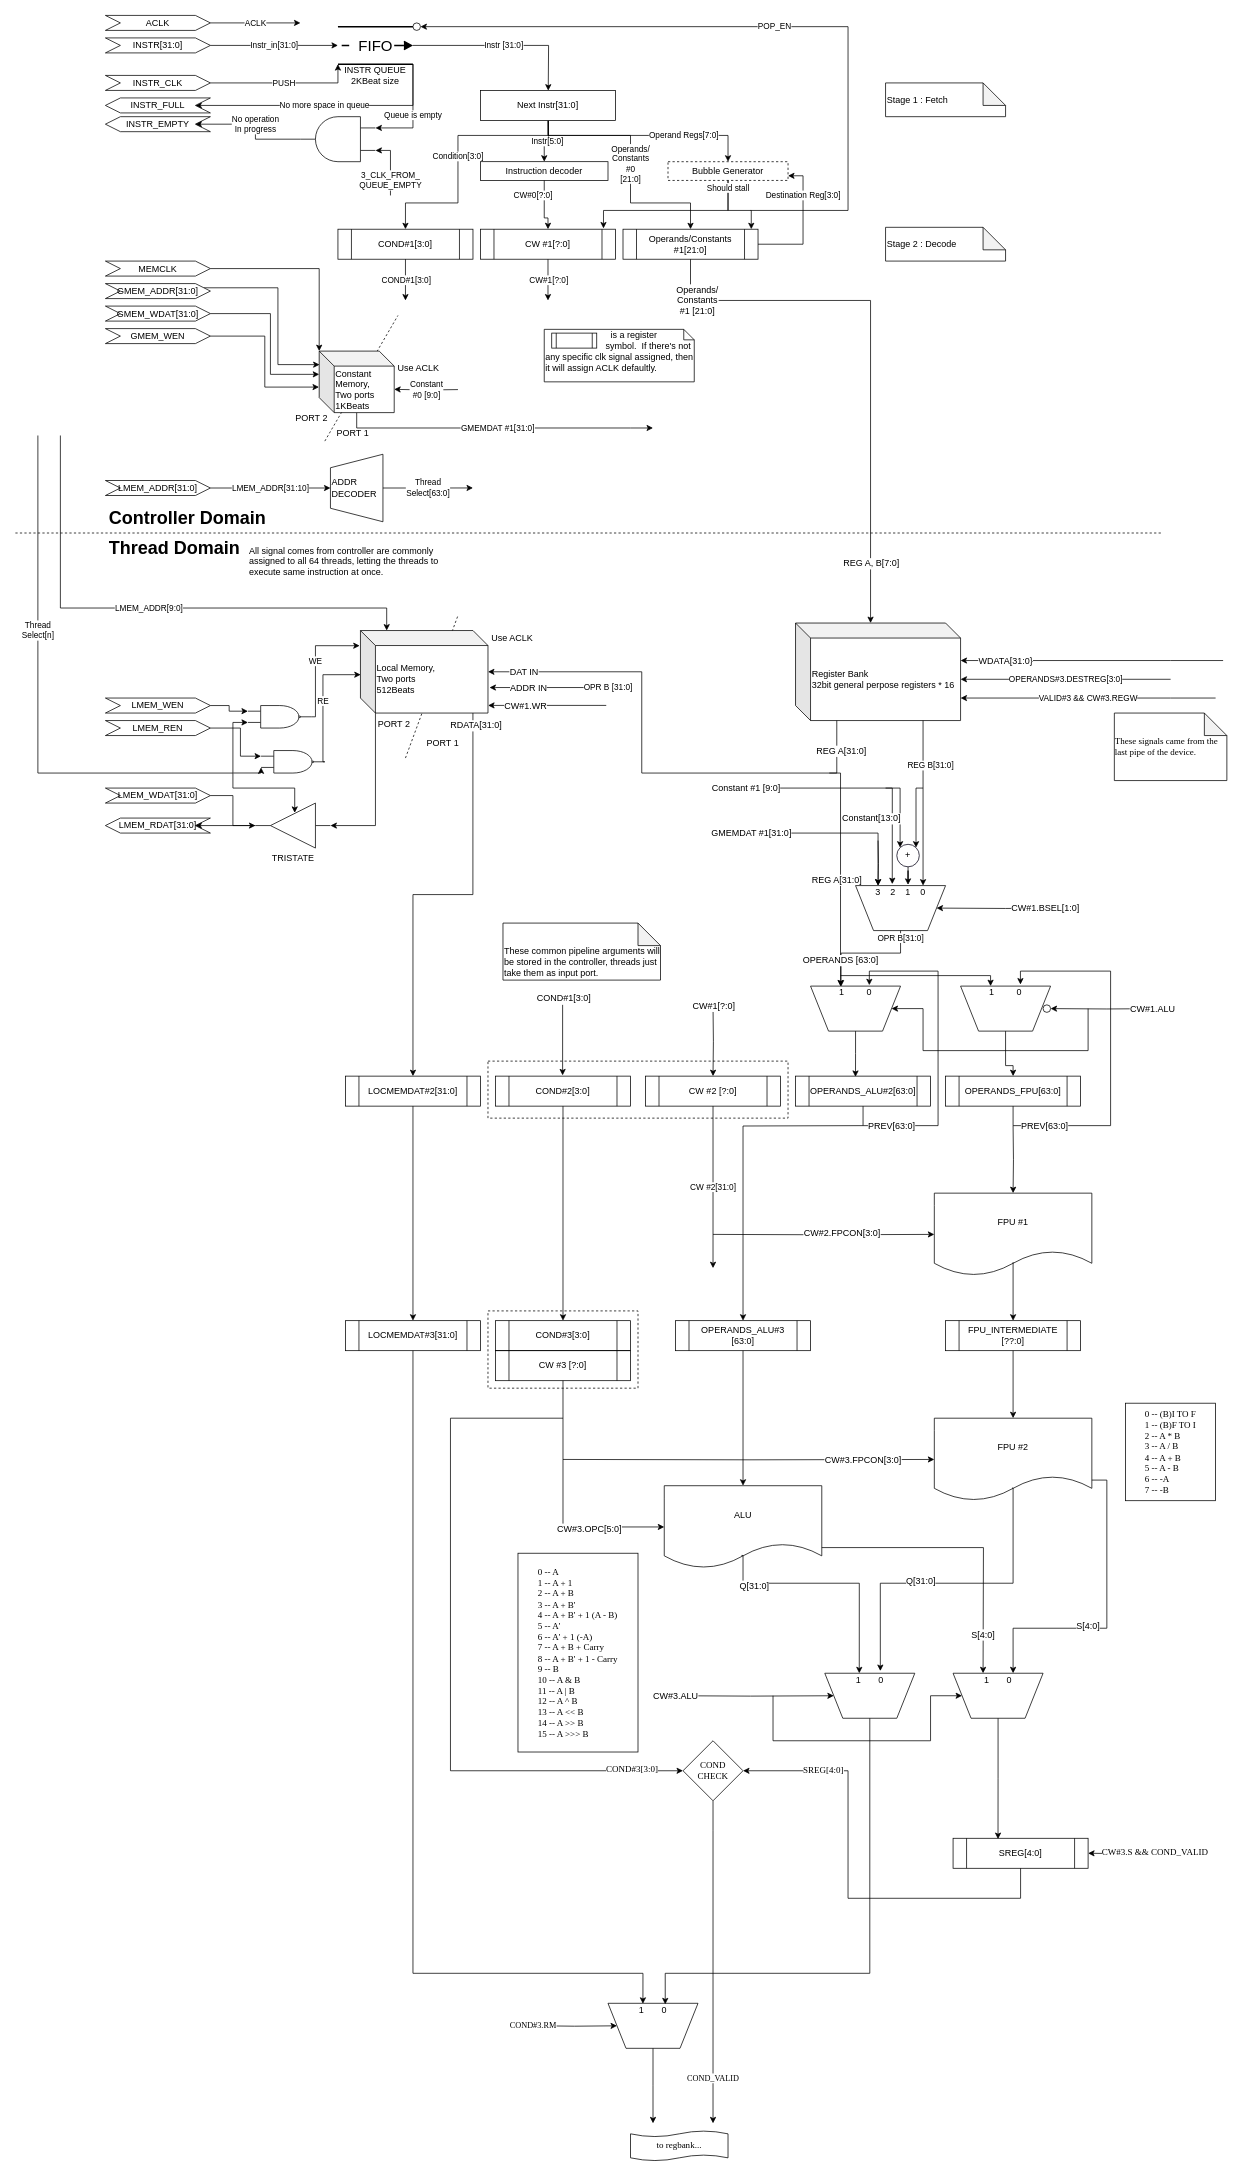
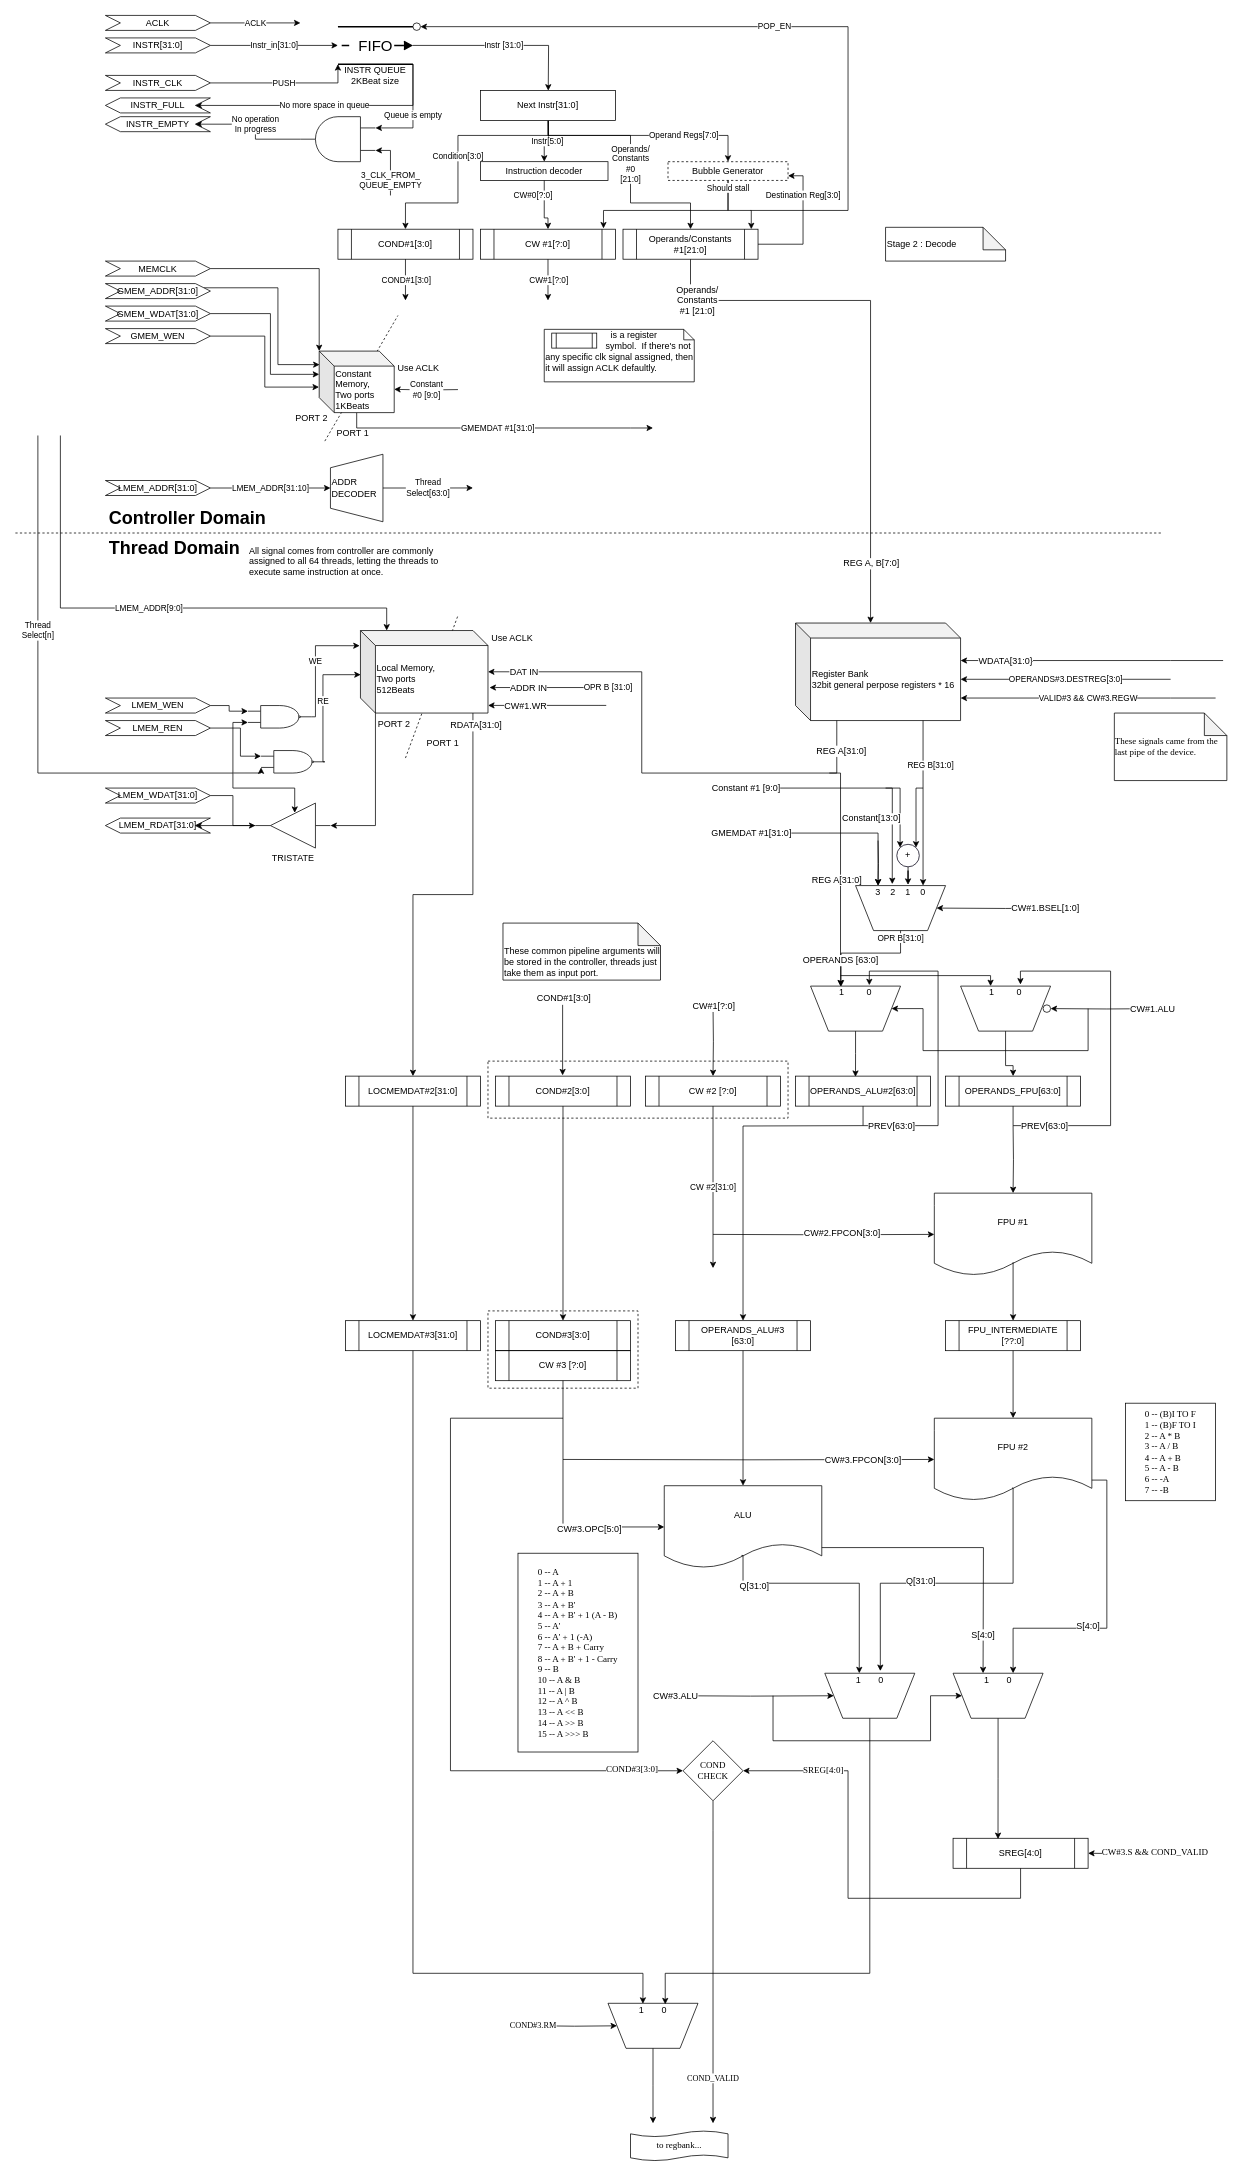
node "Stage 1 : Fetch": removed
